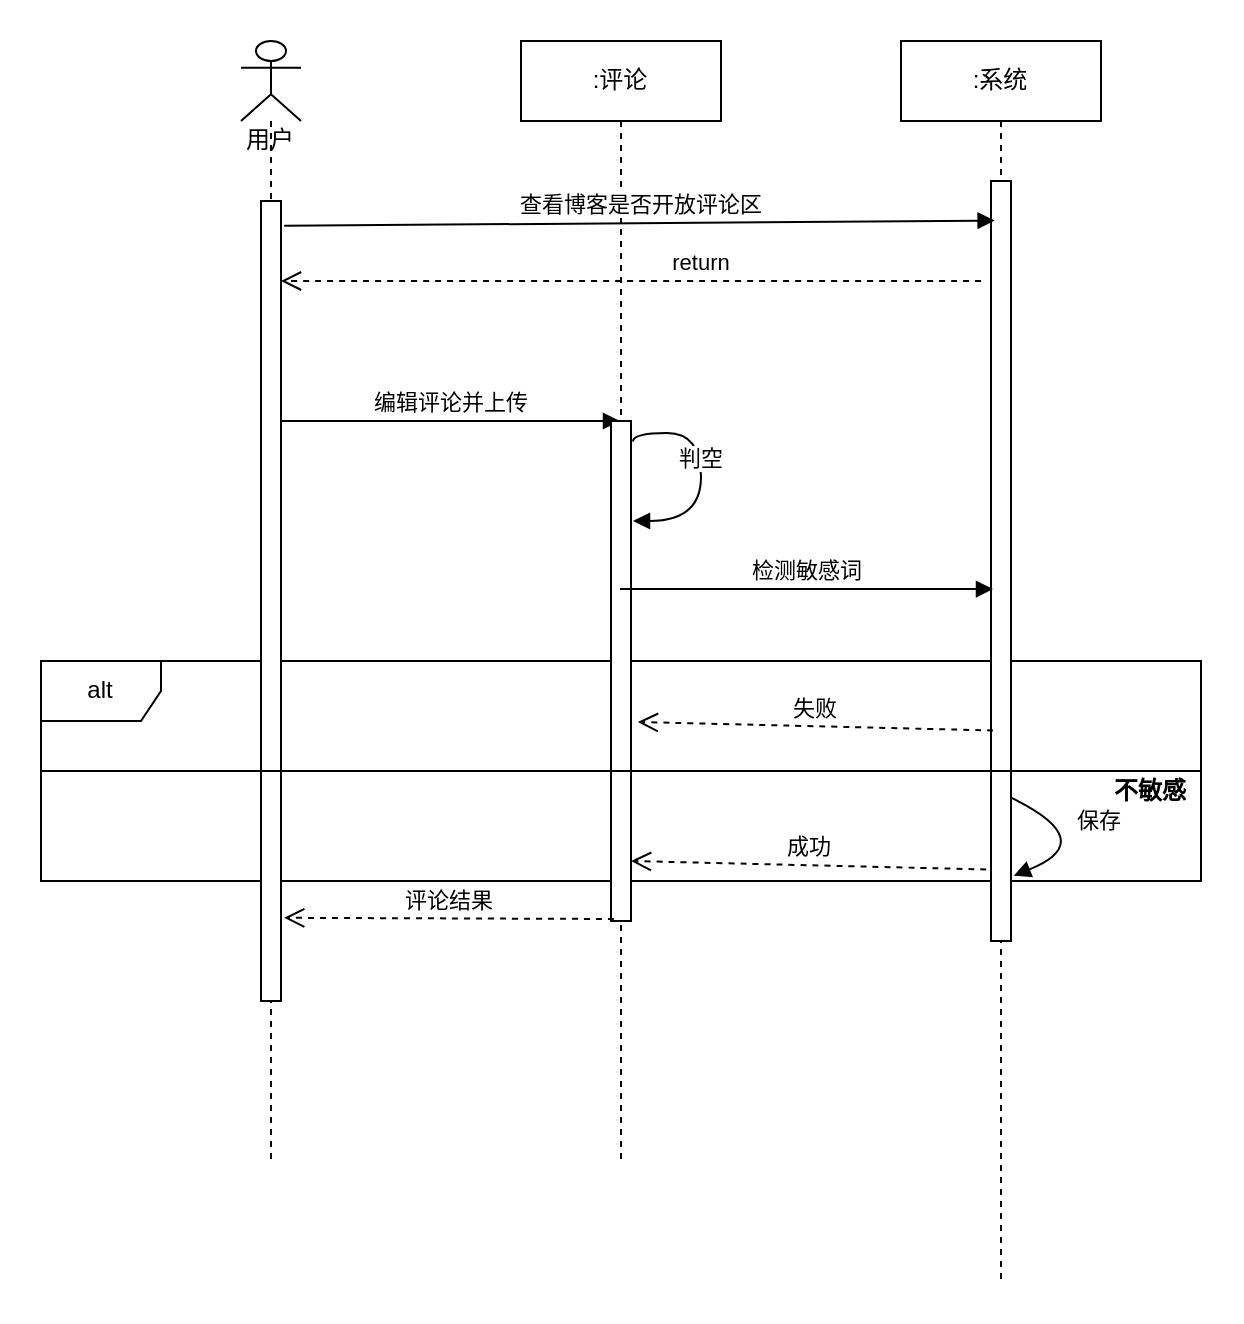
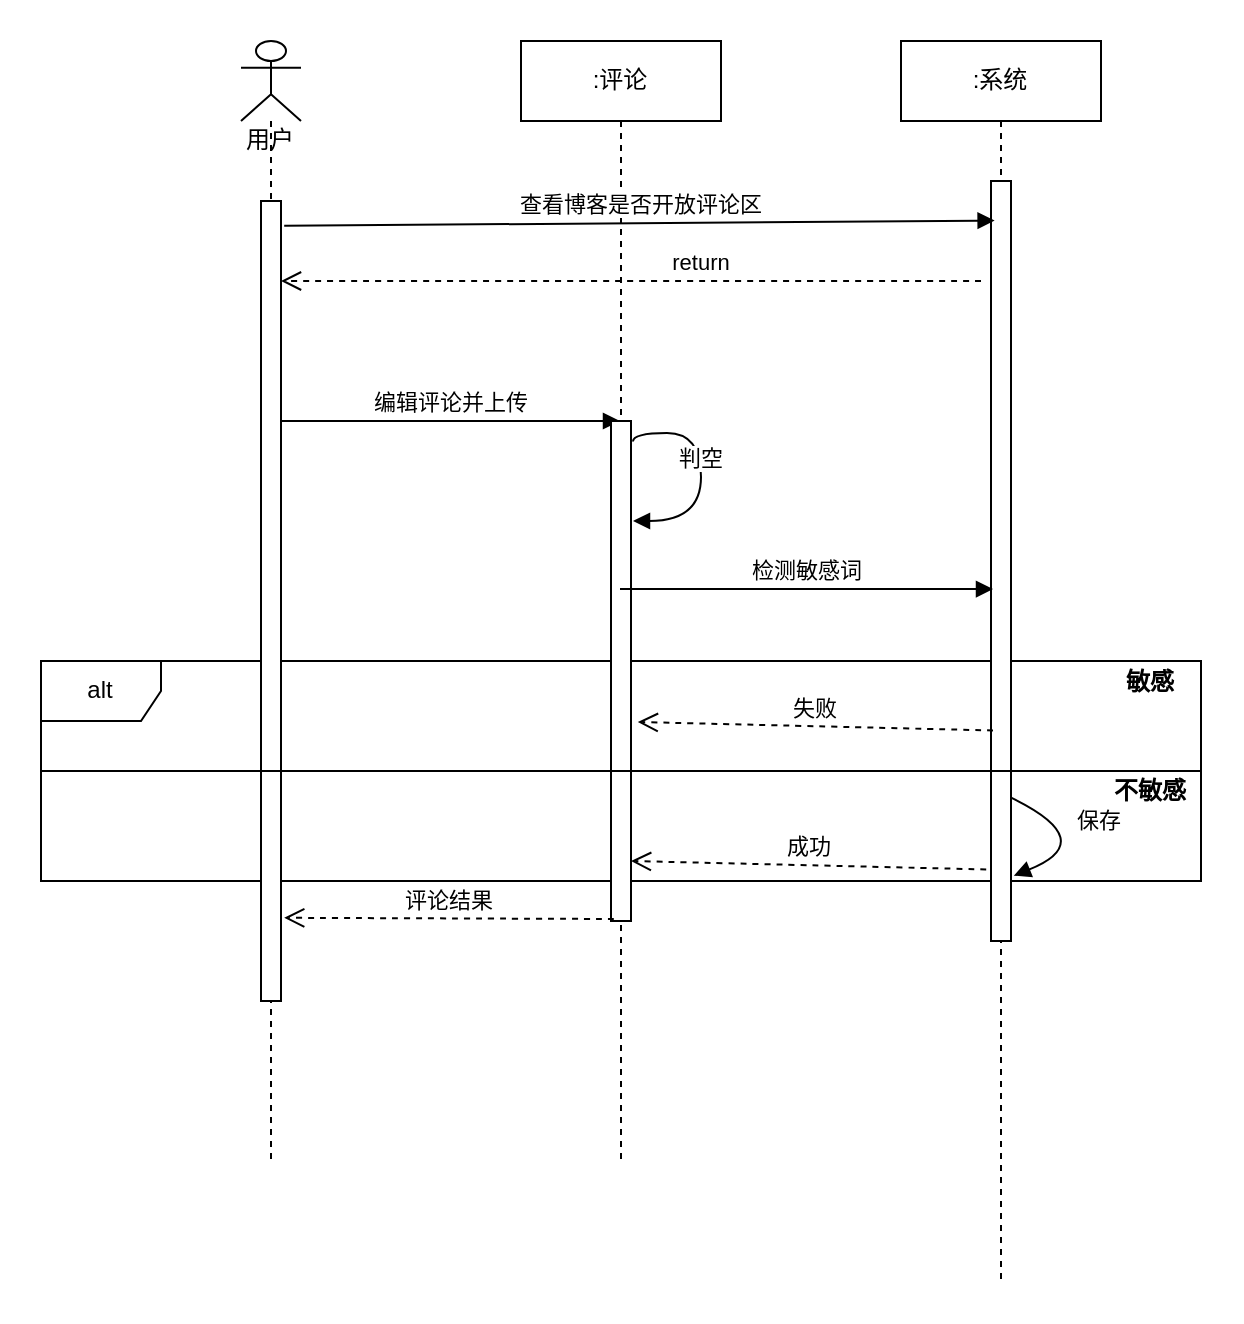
node "敏感": added
